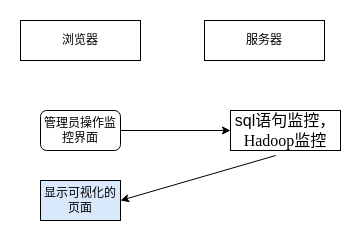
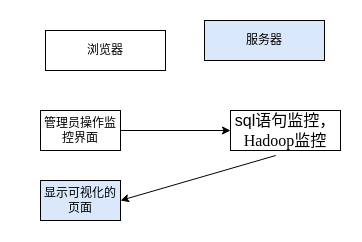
node "浏览器": moved (81, 41) -> (106, 51)
node "服务器": fillcolor #ffffff -> #dae8fc
node "管理员操作监控界面": shape rounded rectangle -> rectangle
